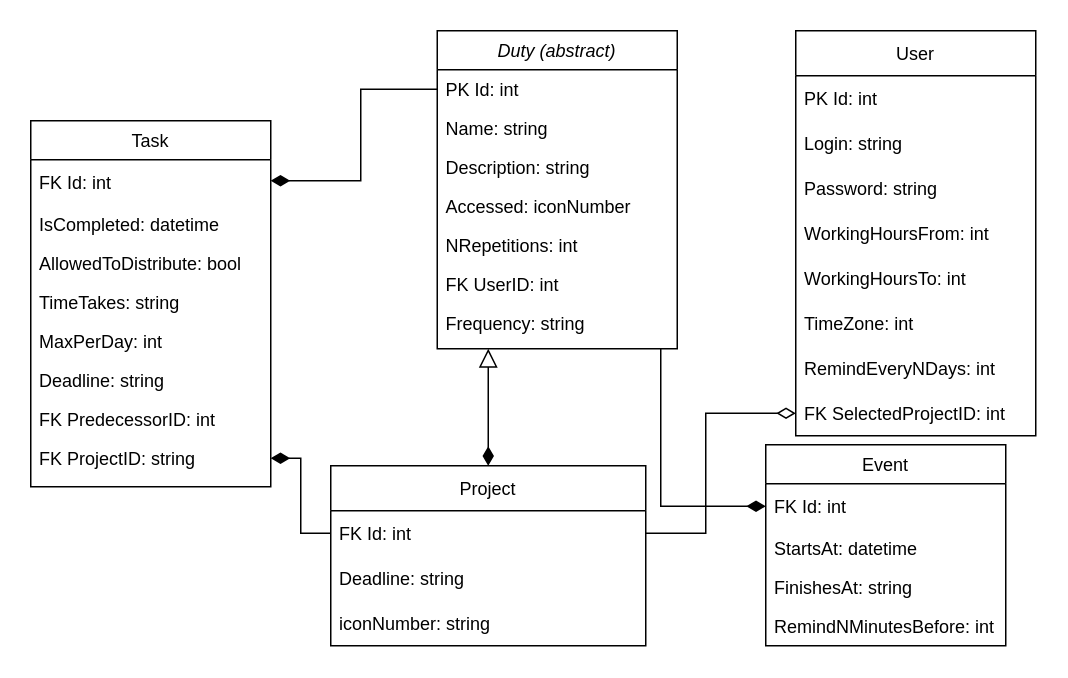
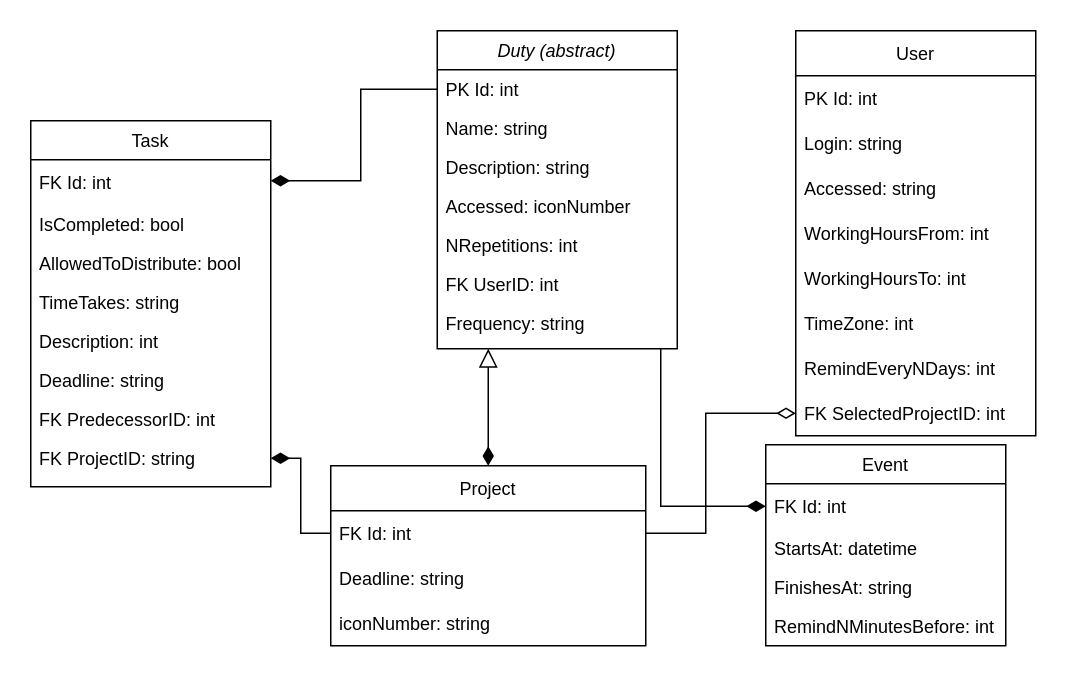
node "Password: string": label "Password: string" -> "Accessed: string"
node "IsCompleted: datetime": label "IsCompleted: datetime" -> "IsCompleted: bool"
node "MaxPerDay: int": label "MaxPerDay: int" -> "Description: int"
